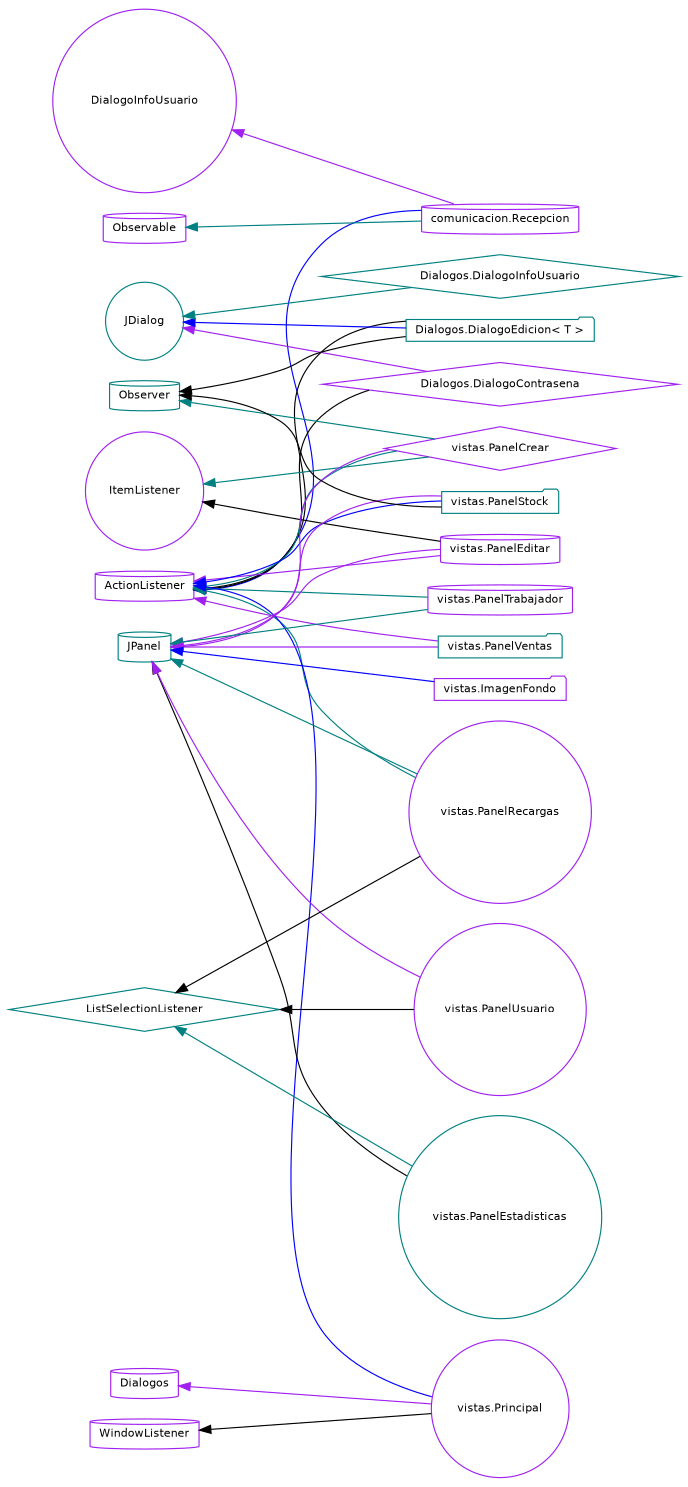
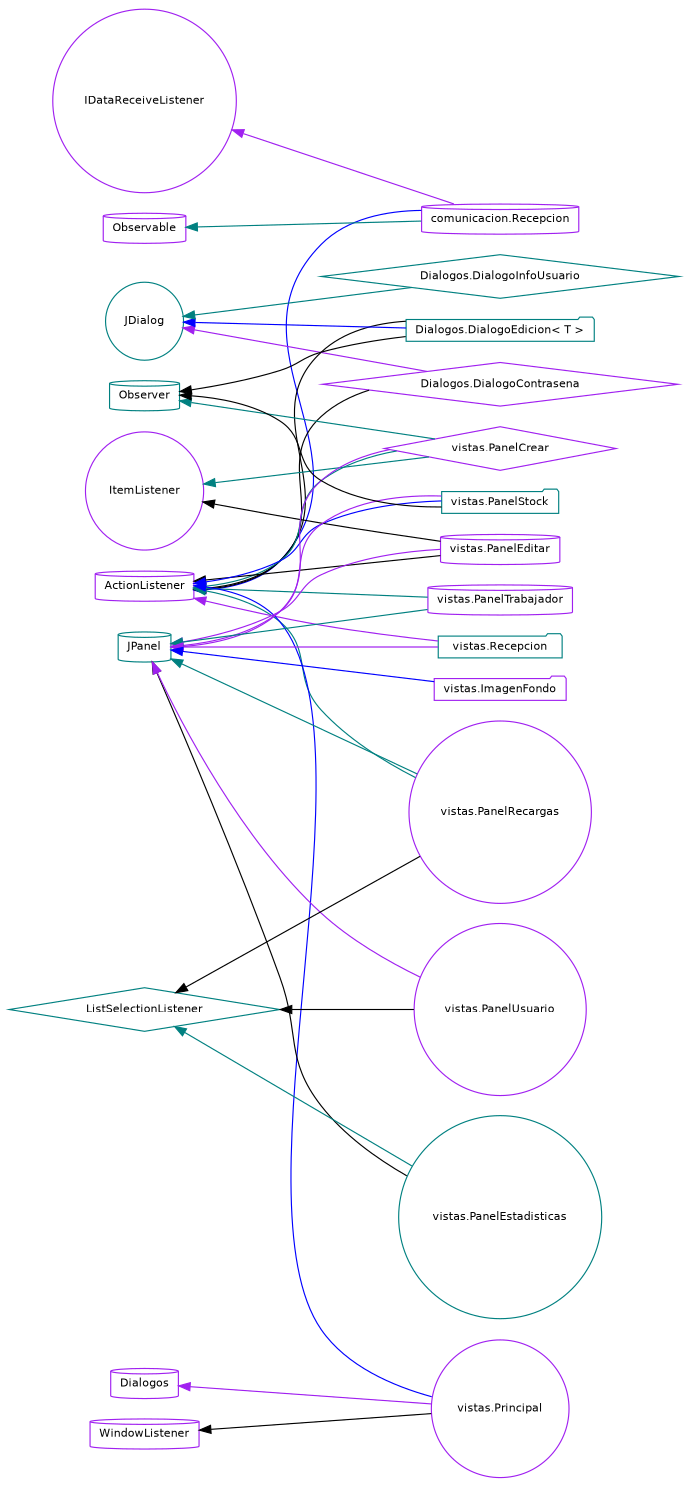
node "DialogoInfoUsuario": label "DialogoInfoUsuario" -> "IDataReceiveListener"
edge "vistas.PanelEditar" -> "ActionListener": color purple -> black
node "vistas.PanelVentas": label "vistas.PanelVentas" -> "vistas.Recepcion"
